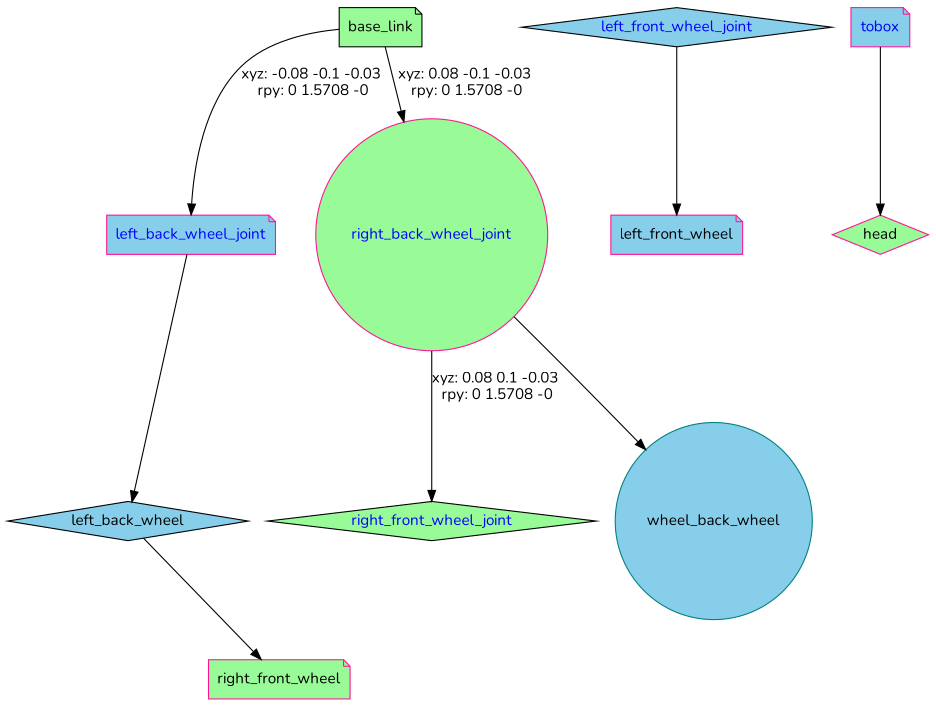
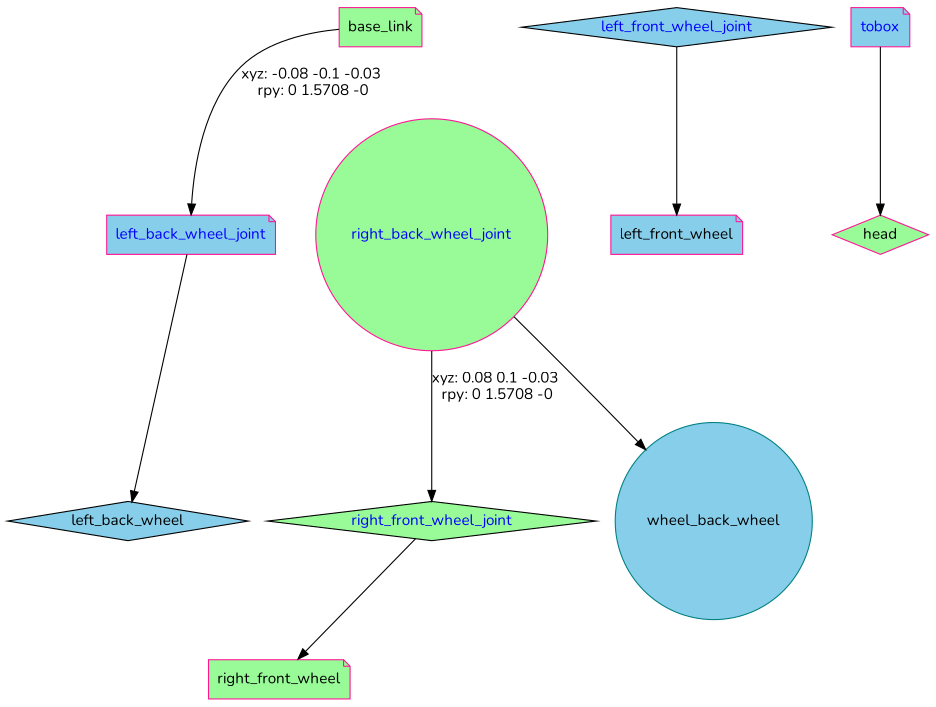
node "base_link": color black -> deeppink
edge "base_link" -> "right_back_wheel_joint": removed, label "xyz: 0.08 -0.1 -0.03 rpy: 0 1.5708 -0"
edge "left_back_wheel" -> "right_front_wheel": now "right_front_wheel_joint" -> "right_front_wheel"
